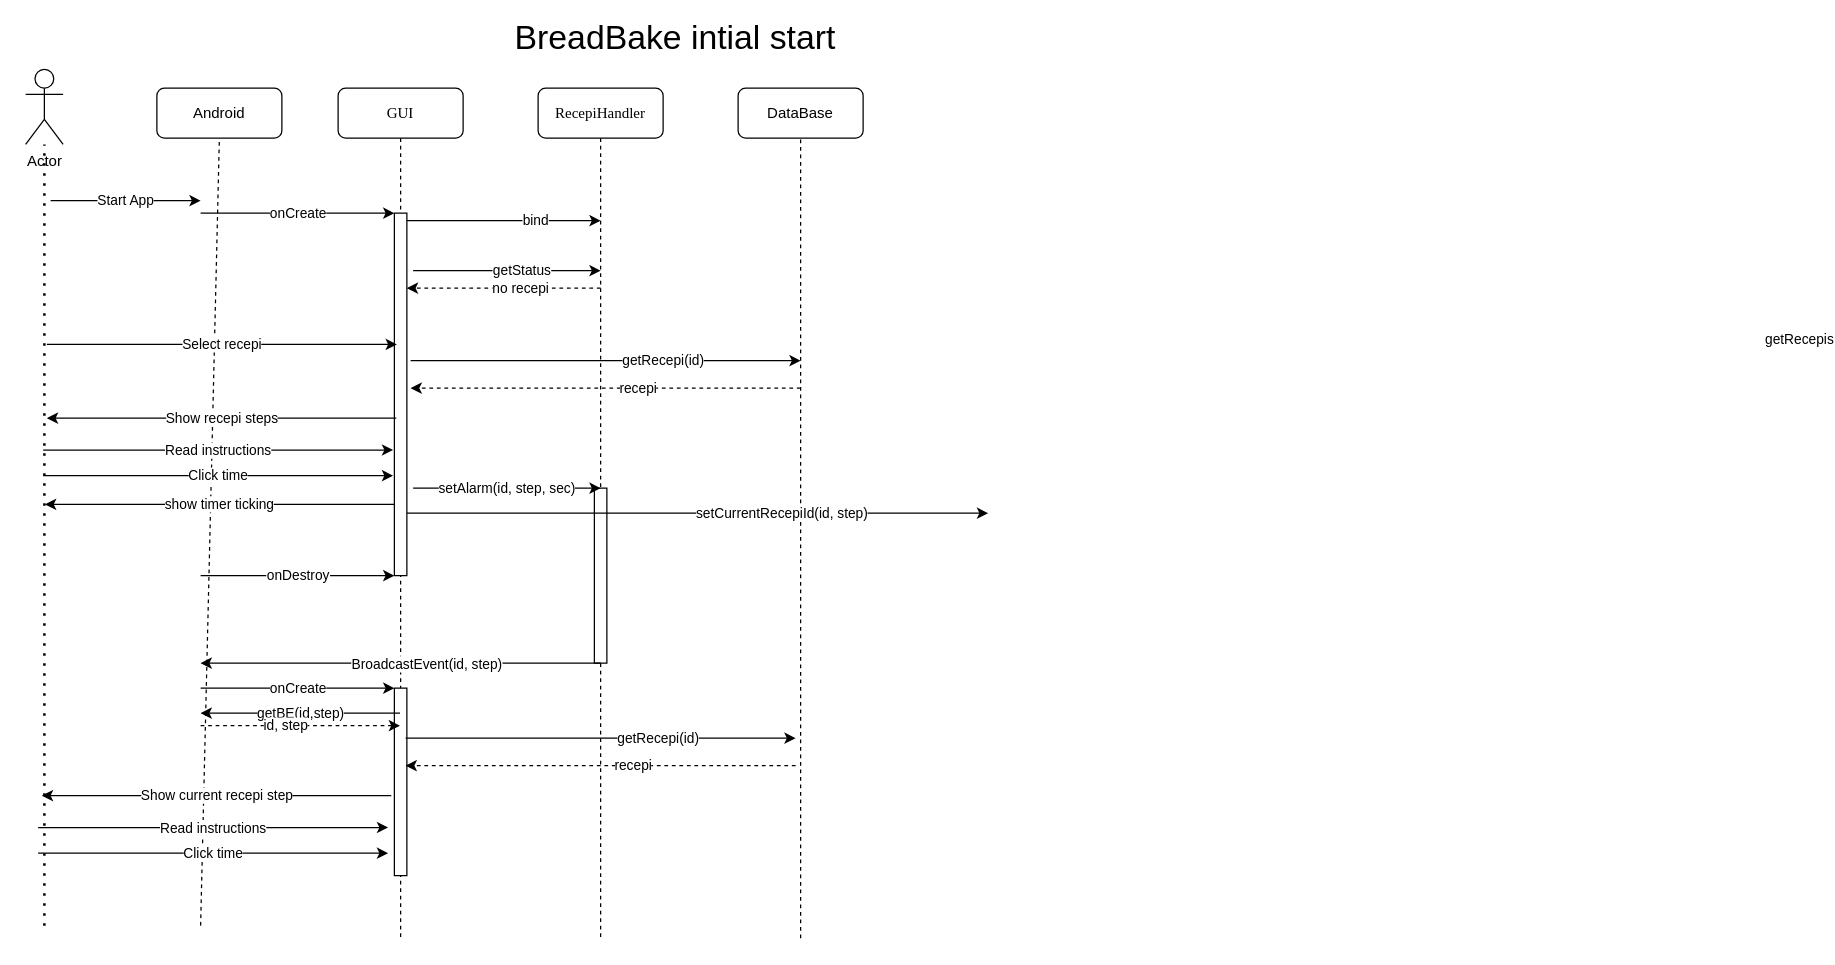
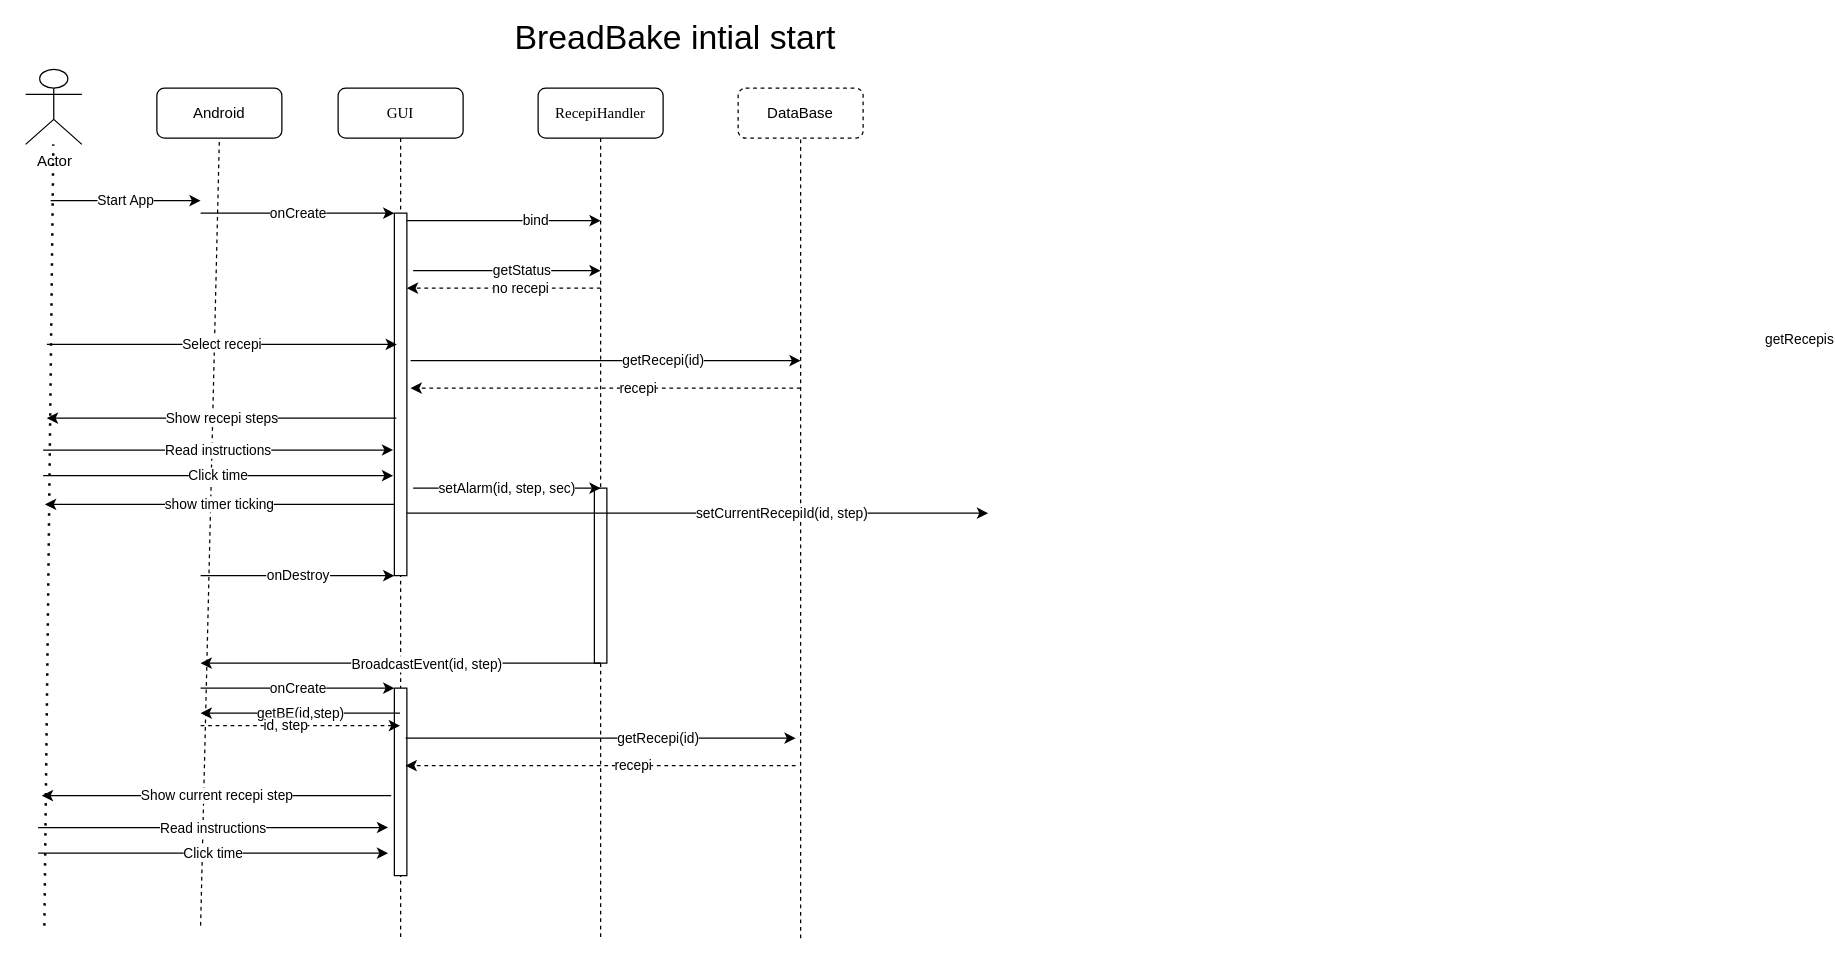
node "Actor": size 38x75 -> 56x75
node "DataBase": style solid -> dashed
